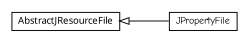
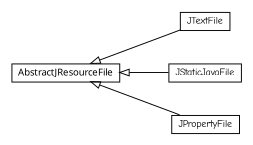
node "JTextFile": added
node "JStaticJavaFile": added
